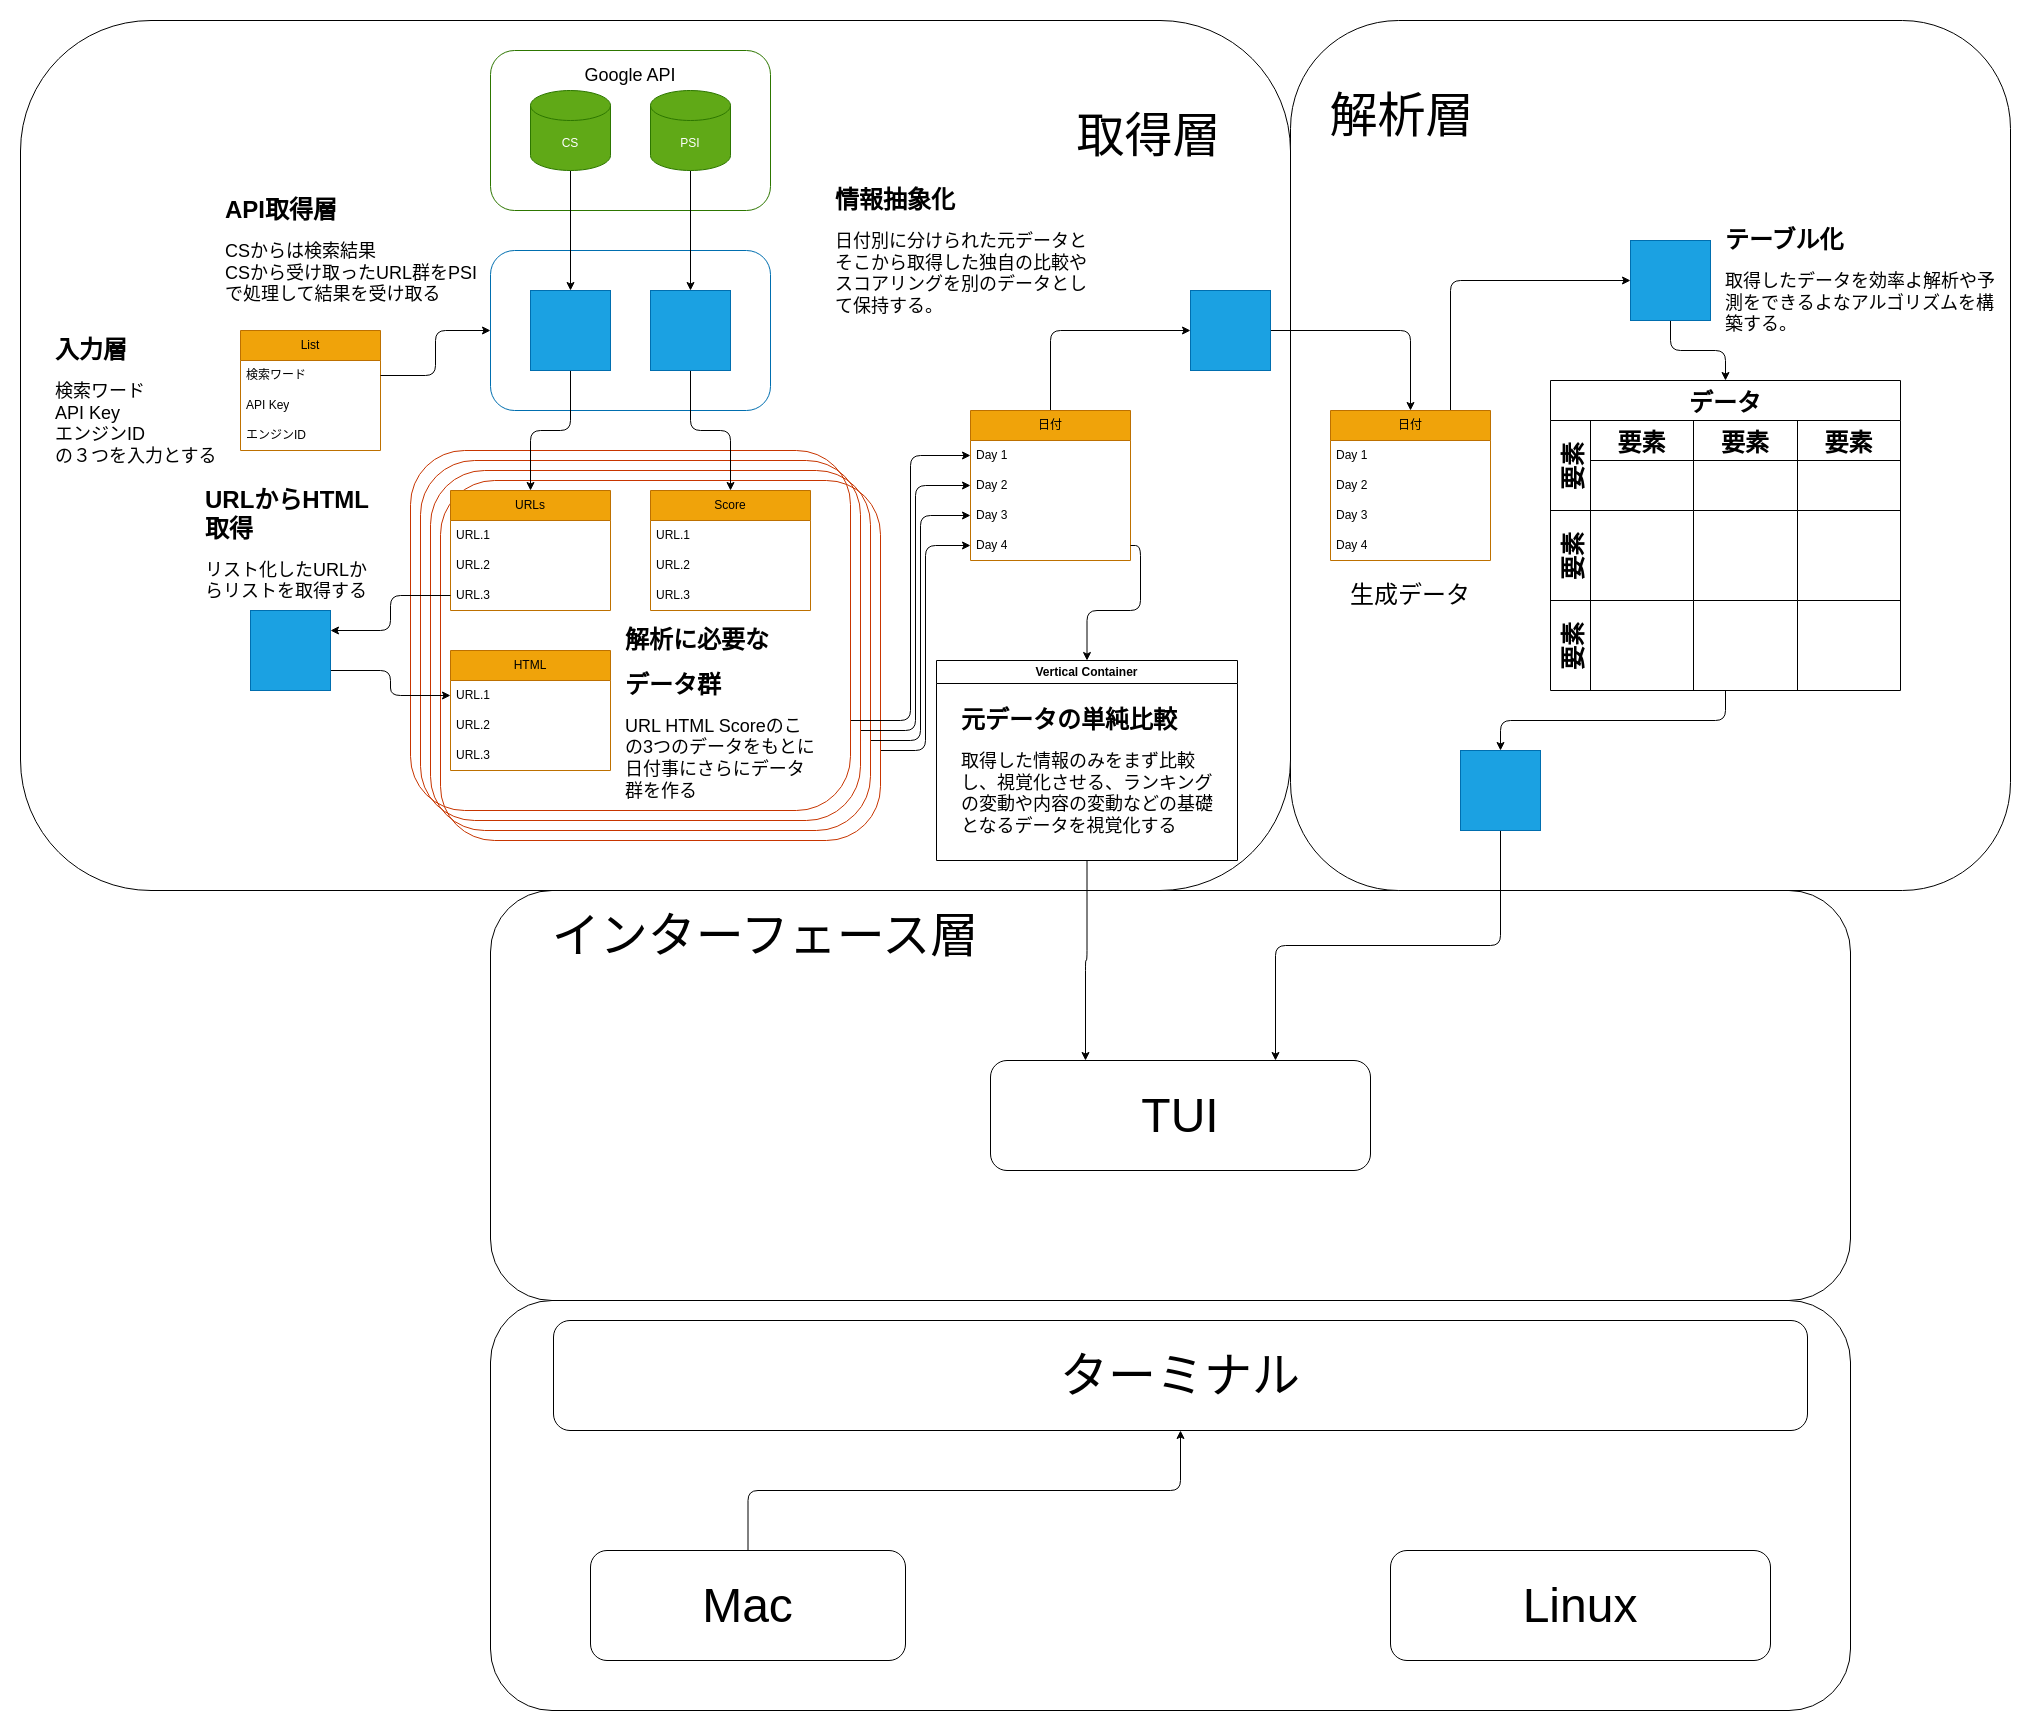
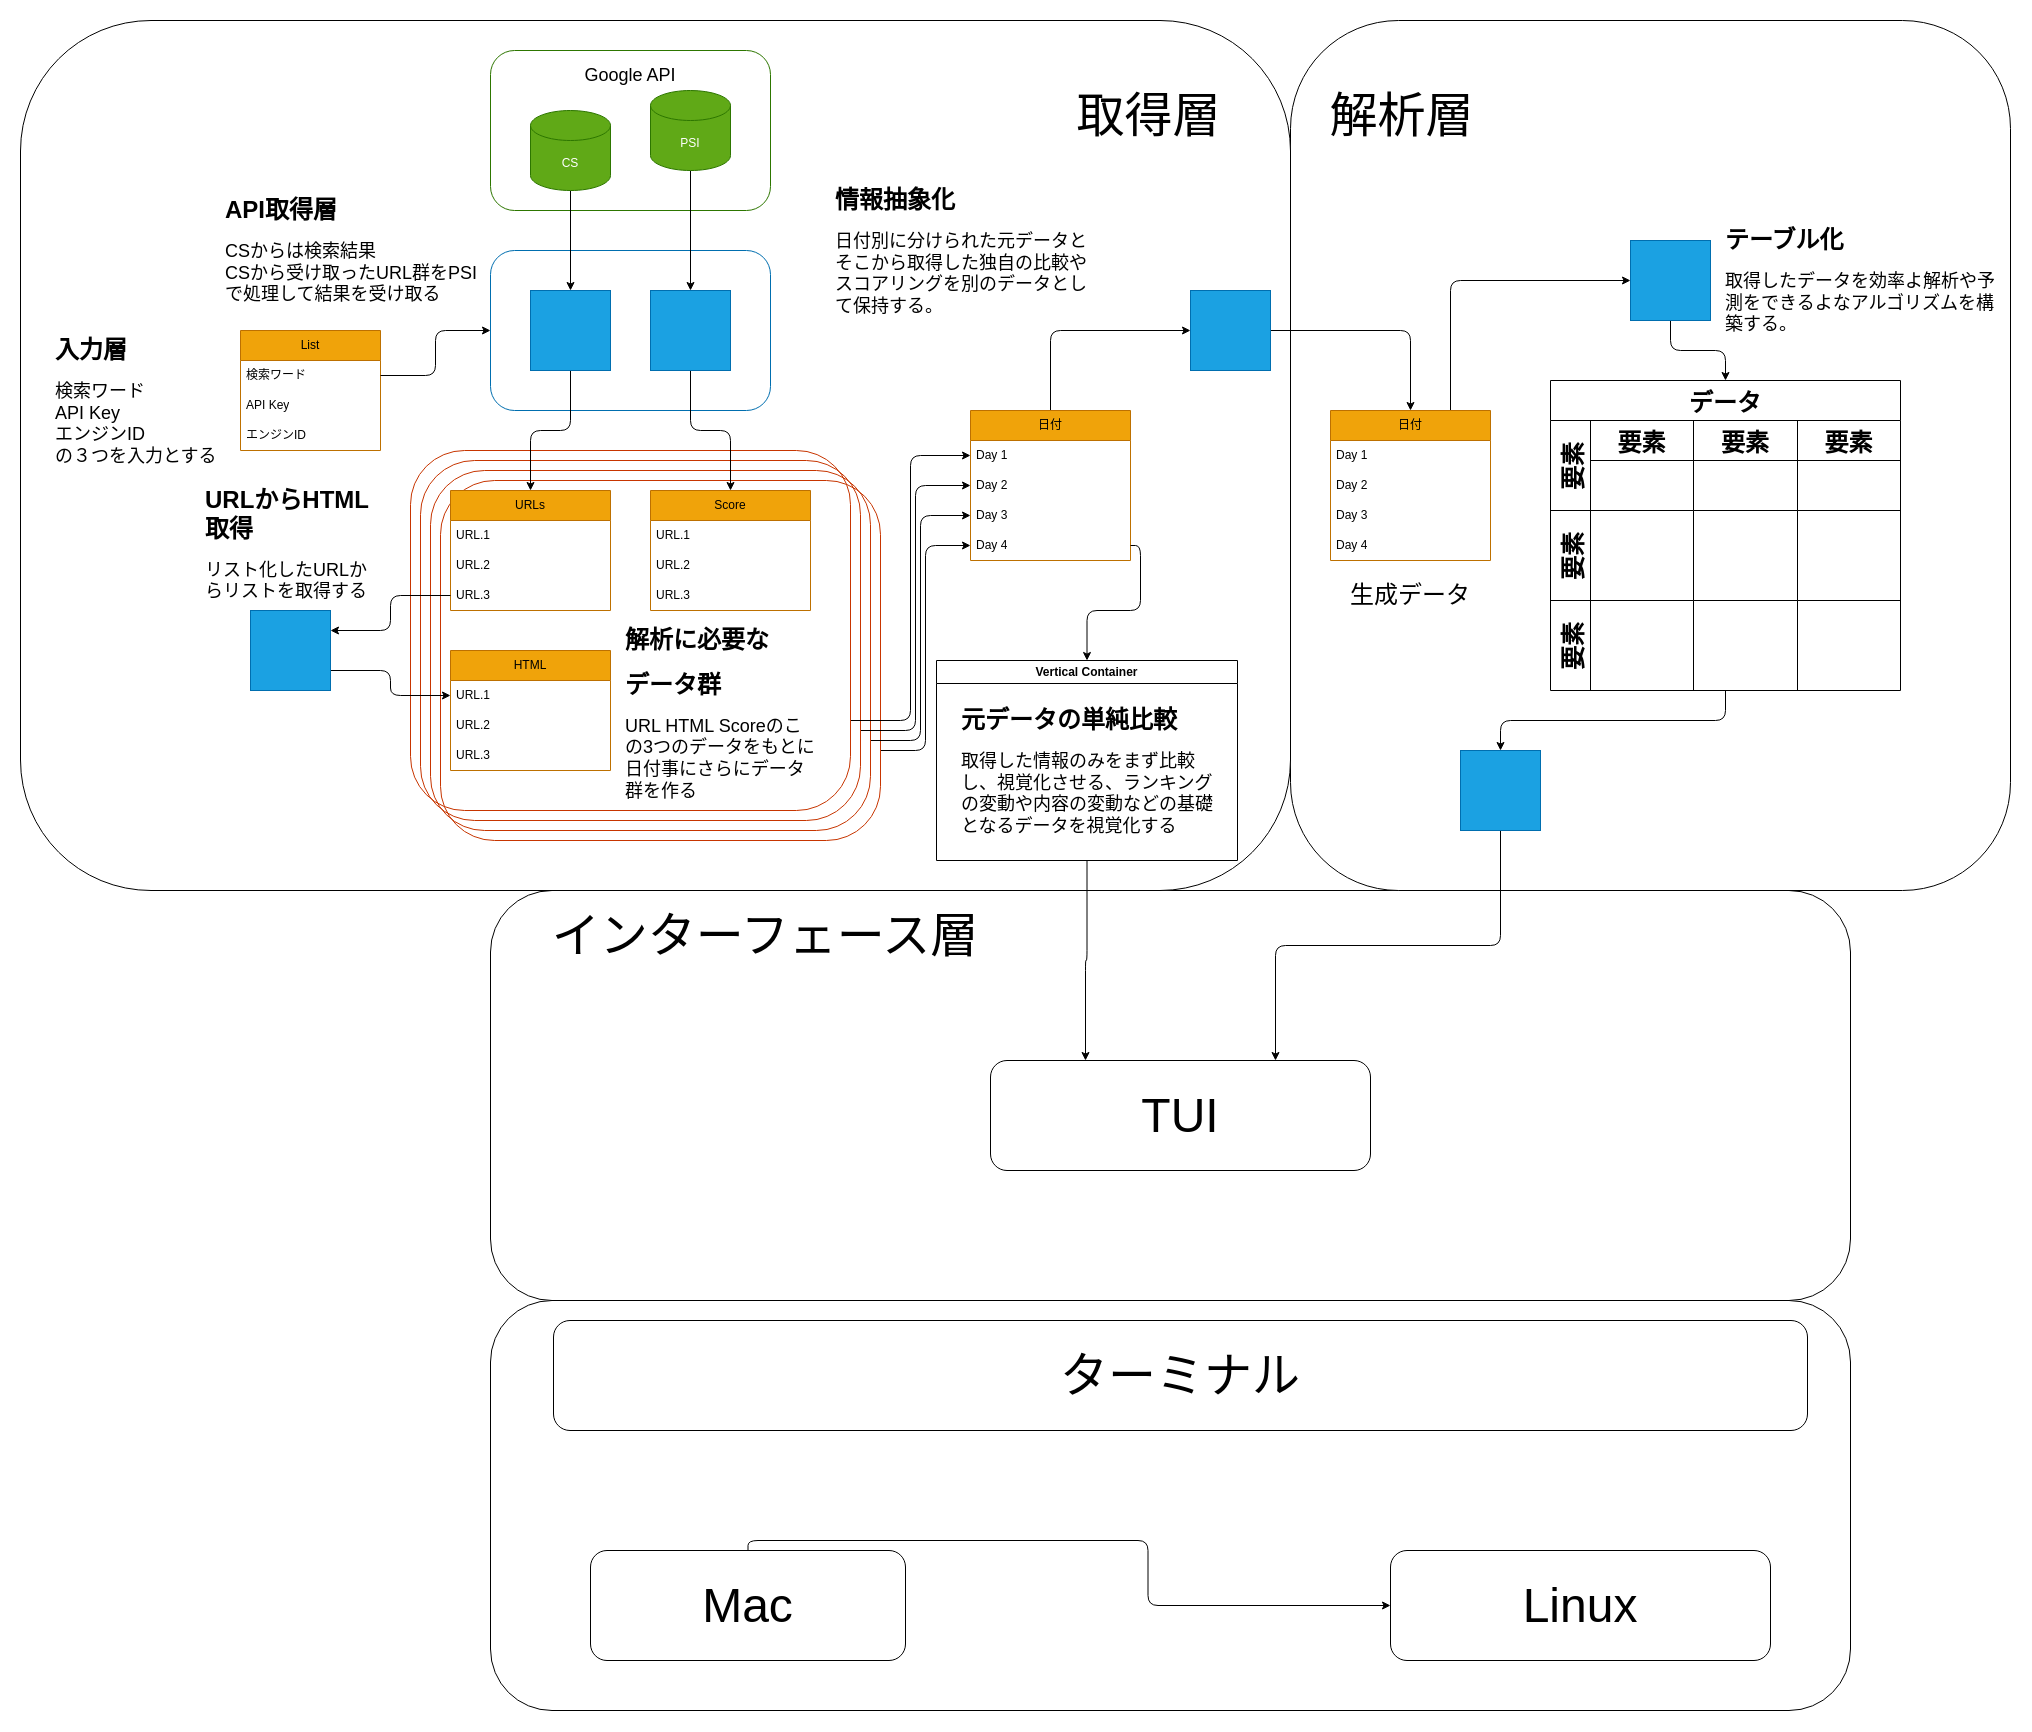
node "CS": moved (571, 131) -> (571, 151)
node "取得層": moved (1149, 136) -> (1149, 116)
edge "Mac" -> "ターミナル": now "Mac" -> "Linux"
